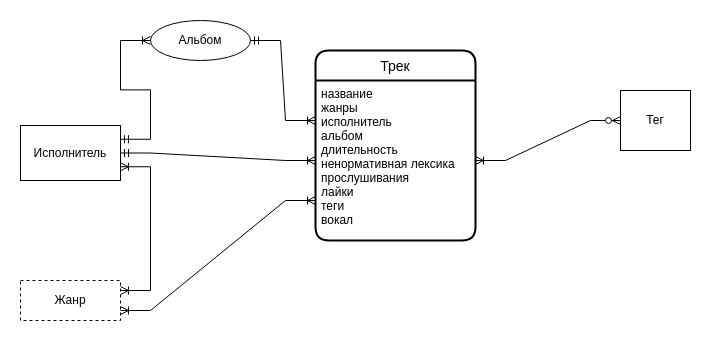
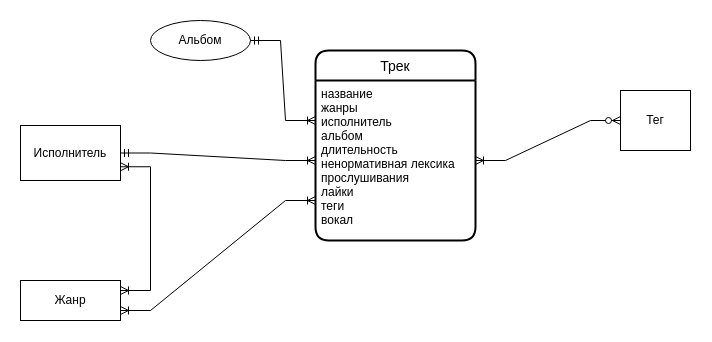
edge "Альбом" -- "Исполнитель": removed
node "Жанр": style dashed -> solid
